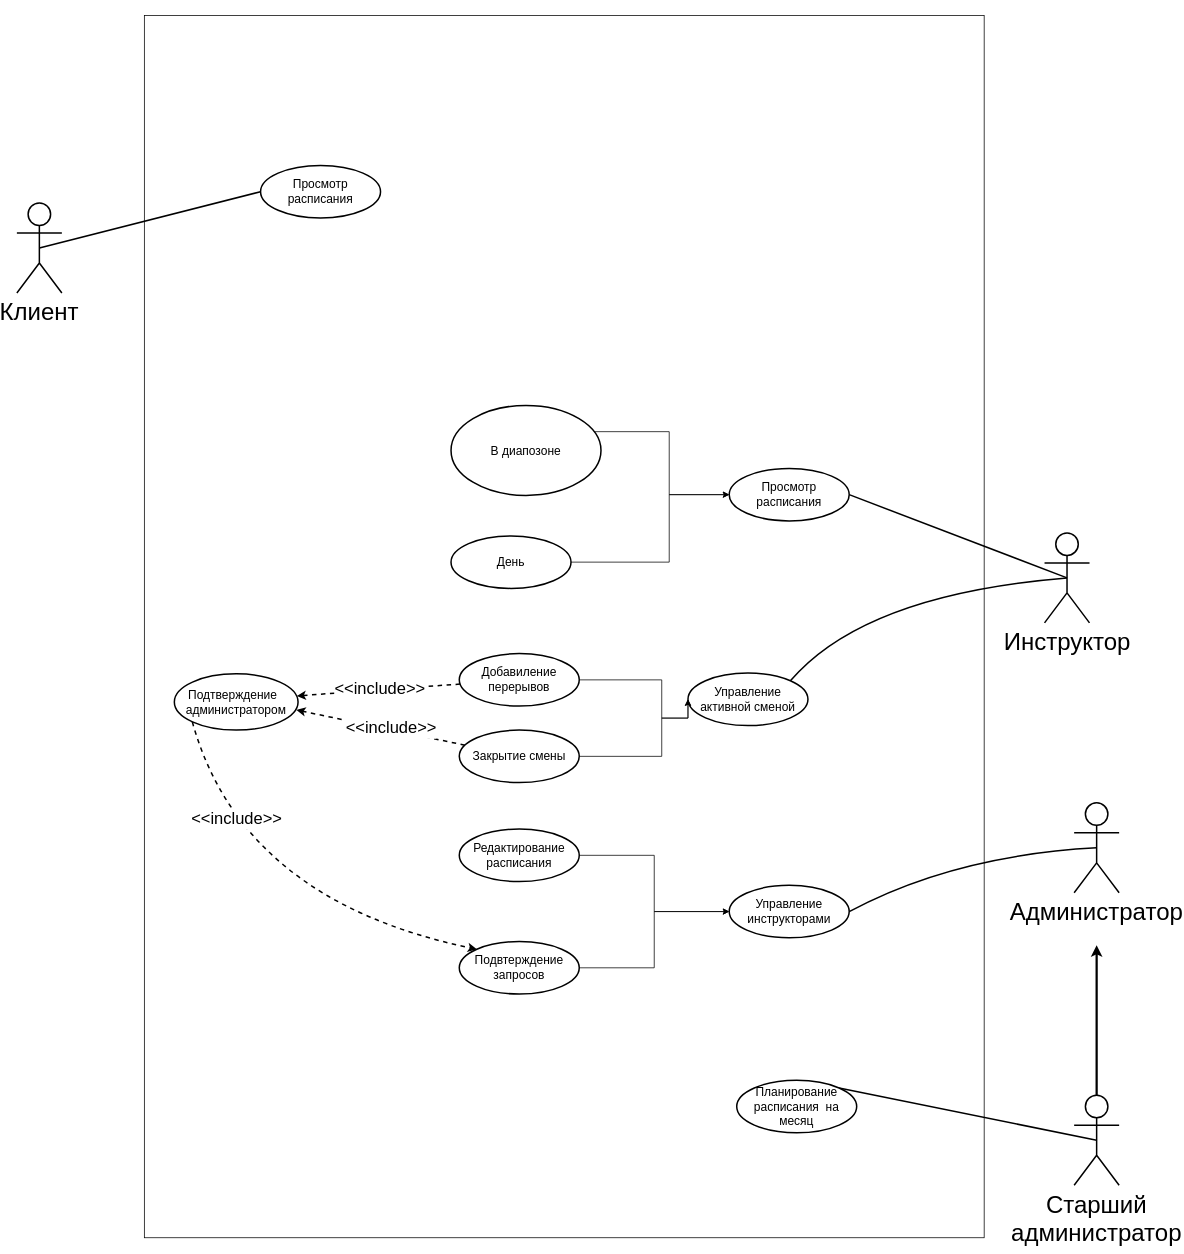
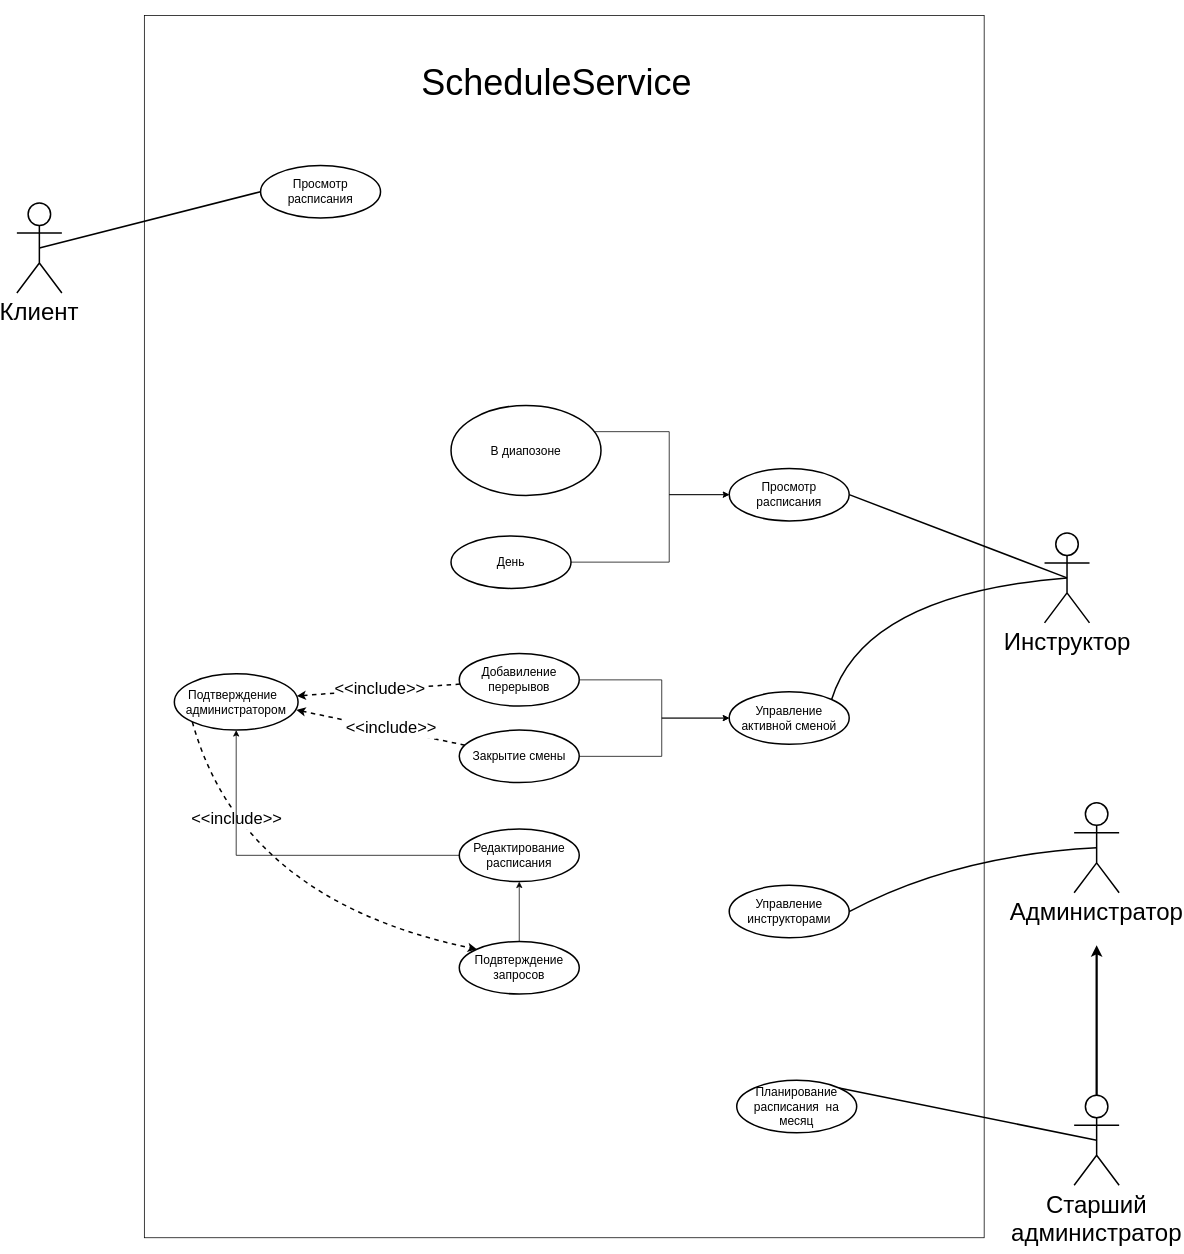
node "ScheduleService": added
node "Управление активной сменой": moved (748, 699) -> (789, 718)
edge "Редактирование расписания" -> "Управление инструкторами": now "Редактирование расписания" -> "Подтверждение администратором"
edge "Подвтерждение запросов" -> "Управление инструкторами": now "Подвтерждение запросов" -> "Редактирование расписания"
